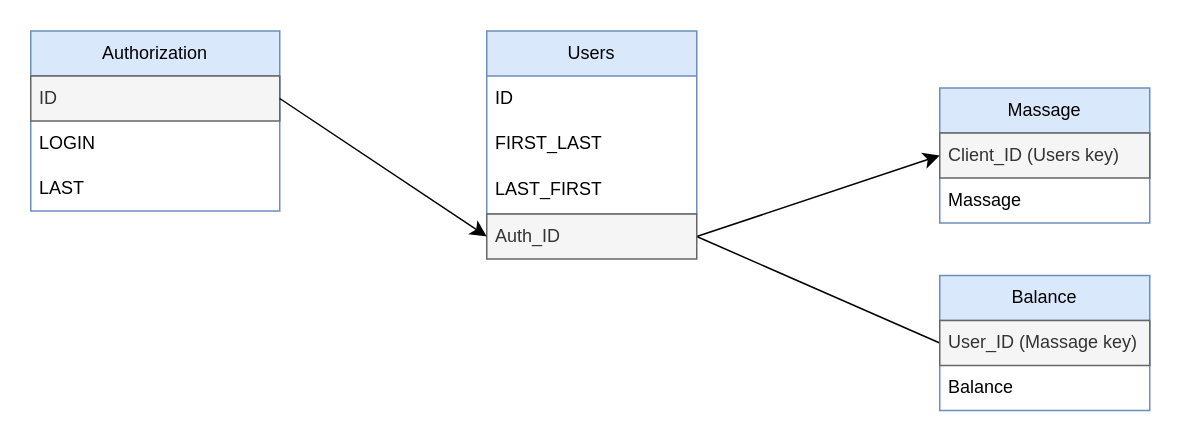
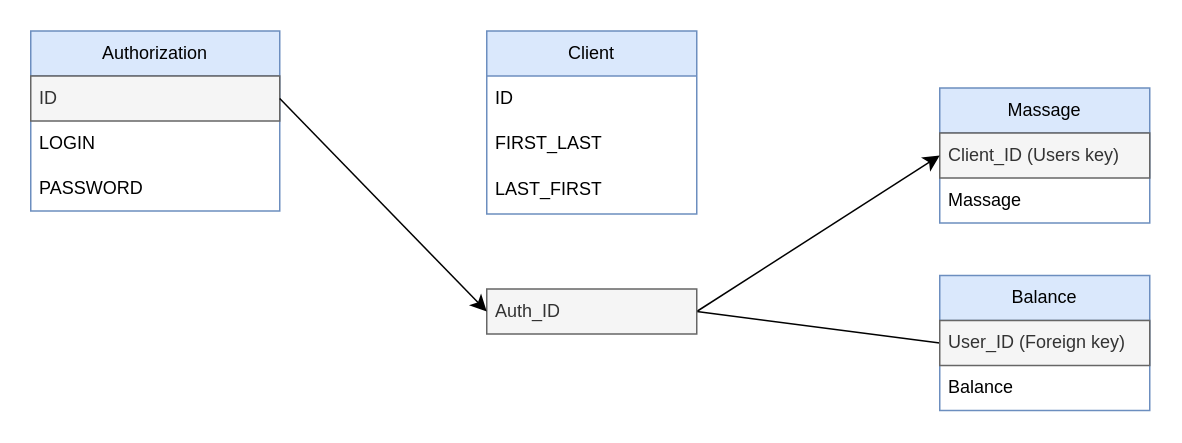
node "Users": label "Users" -> "Client"
node "LAST": label "LAST" -> "PASSWORD"
node "Auth_ID": moved (592, 236) -> (592, 311)
node "User_ID (Massage key)": label "User_ID (Massage key)" -> "User_ID (Foreign key)"
